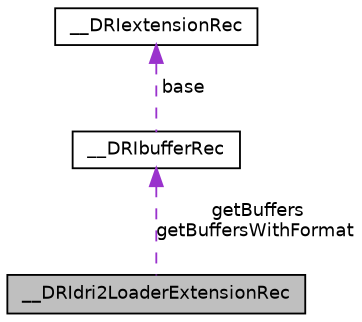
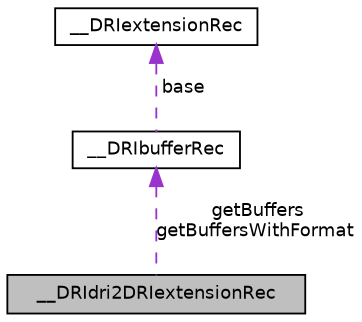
node "__DRIdri2LoaderExtensionRec": label "__DRIdri2LoaderExtensionRec" -> "__DRIdri2DRIextensionRec"
